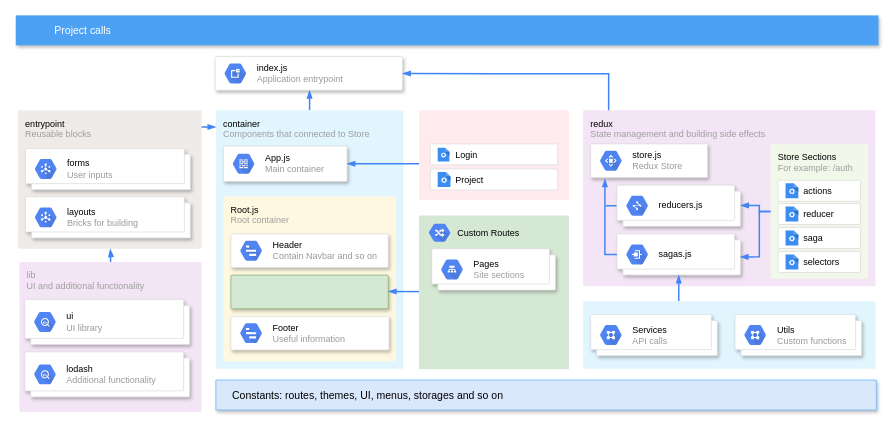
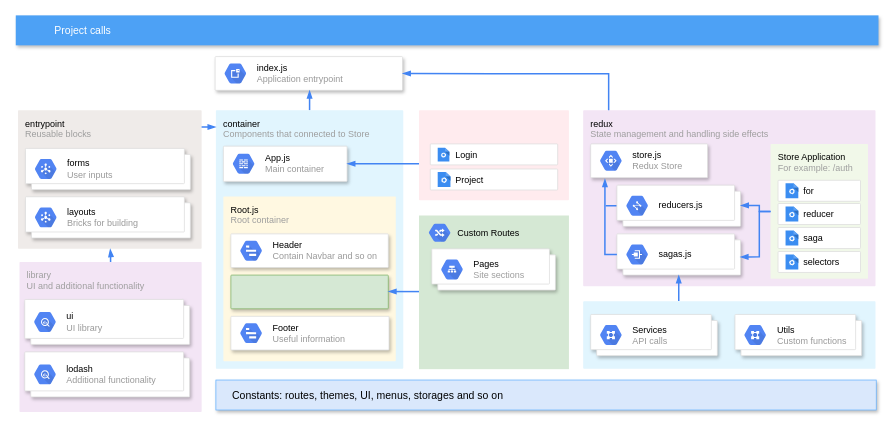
node "redux State management and building side effects": label "redux State management and building side effects" -> "redux State management and handling side effects"
node "Store Sections For example: /auth": label "Store Sections For example: /auth" -> "Store Application For example: /auth"
node "actions": label "actions" -> "for"
node "lib UI and additional functionality": label "lib UI and additional functionality" -> "library UI and additional functionality"
